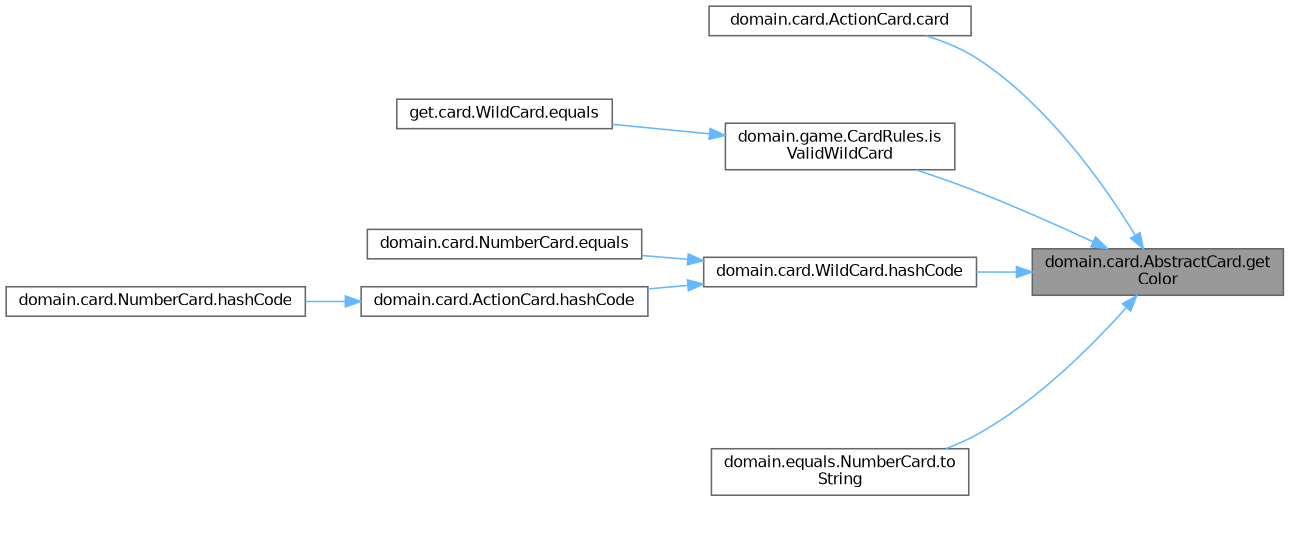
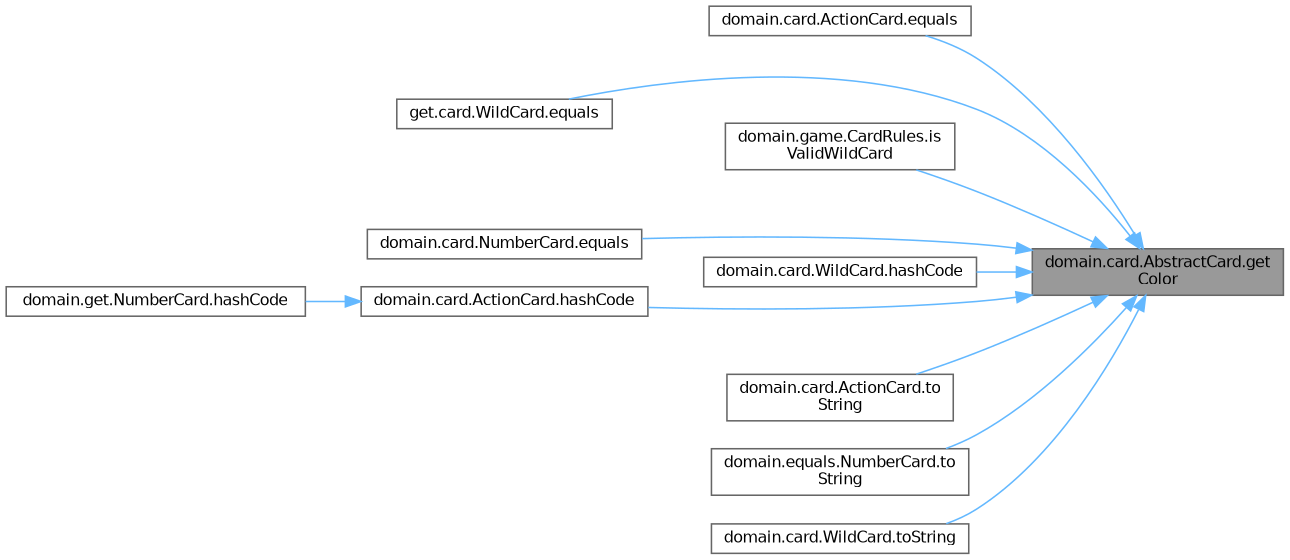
node "domain.card.ActionCard.card": label "domain.card.ActionCard.card" -> "domain.card.ActionCard.equals"
edge "get.card.WildCard.equals" -> "domain.game.CardRules.is ValidWildCard": now "get.card.WildCard.equals" -> "domain.card.AbstractCard.get Color"
edge "domain.card.NumberCard.equals" -> "domain.card.WildCard.hashCode": now "domain.card.NumberCard.equals" -> "domain.card.AbstractCard.get Color"
edge "domain.card.ActionCard.hashCode" -> "domain.card.WildCard.hashCode": now "domain.card.ActionCard.hashCode" -> "domain.card.AbstractCard.get Color"
node "domain.card.NumberCard.hashCode": label "domain.card.NumberCard.hashCode" -> "domain.get.NumberCard.hashCode"
node "domain.card.ActionCard.to String": added
node "domain.card.WildCard.toString": added
